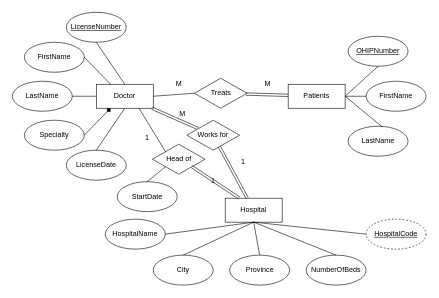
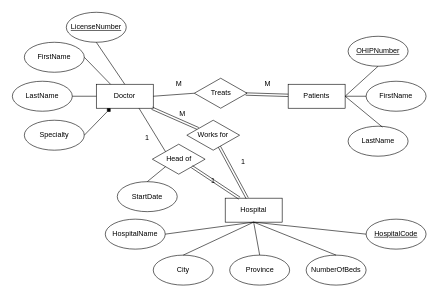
edge "Doctor" -- "LicenseDate": removed
node "LicenseDate": removed
node "HospitalCode": style dashed -> solid
